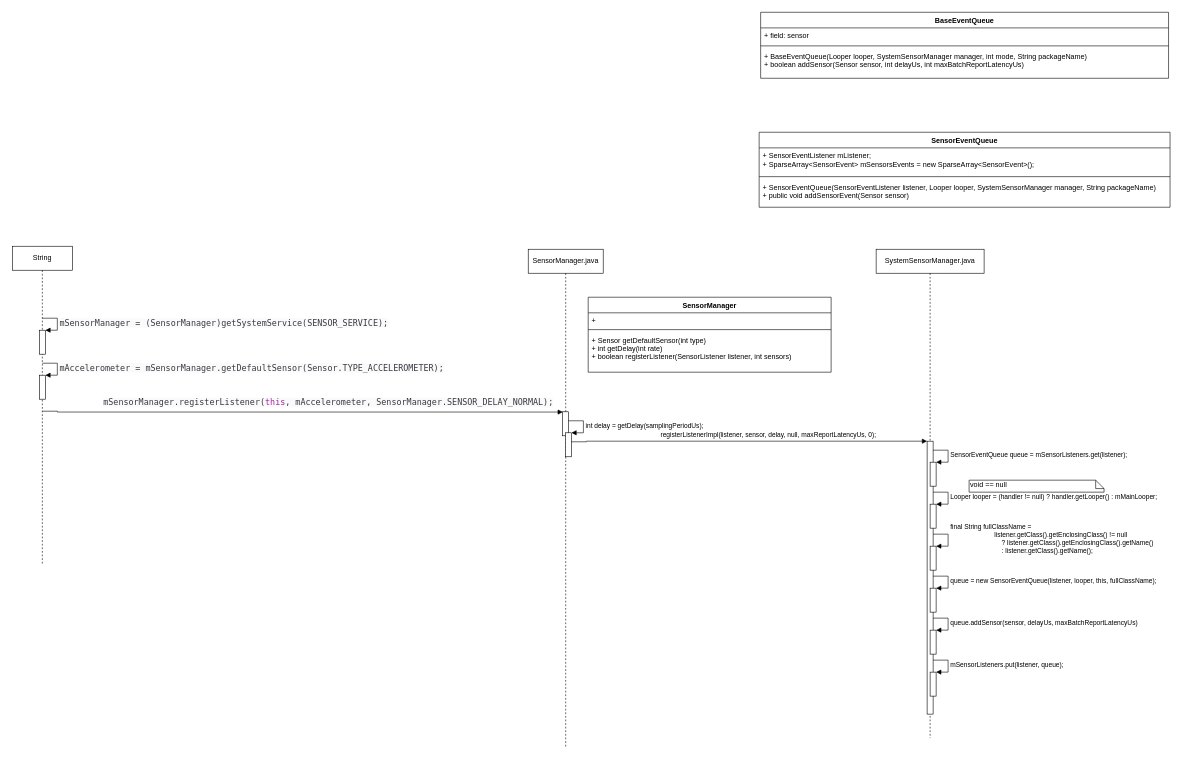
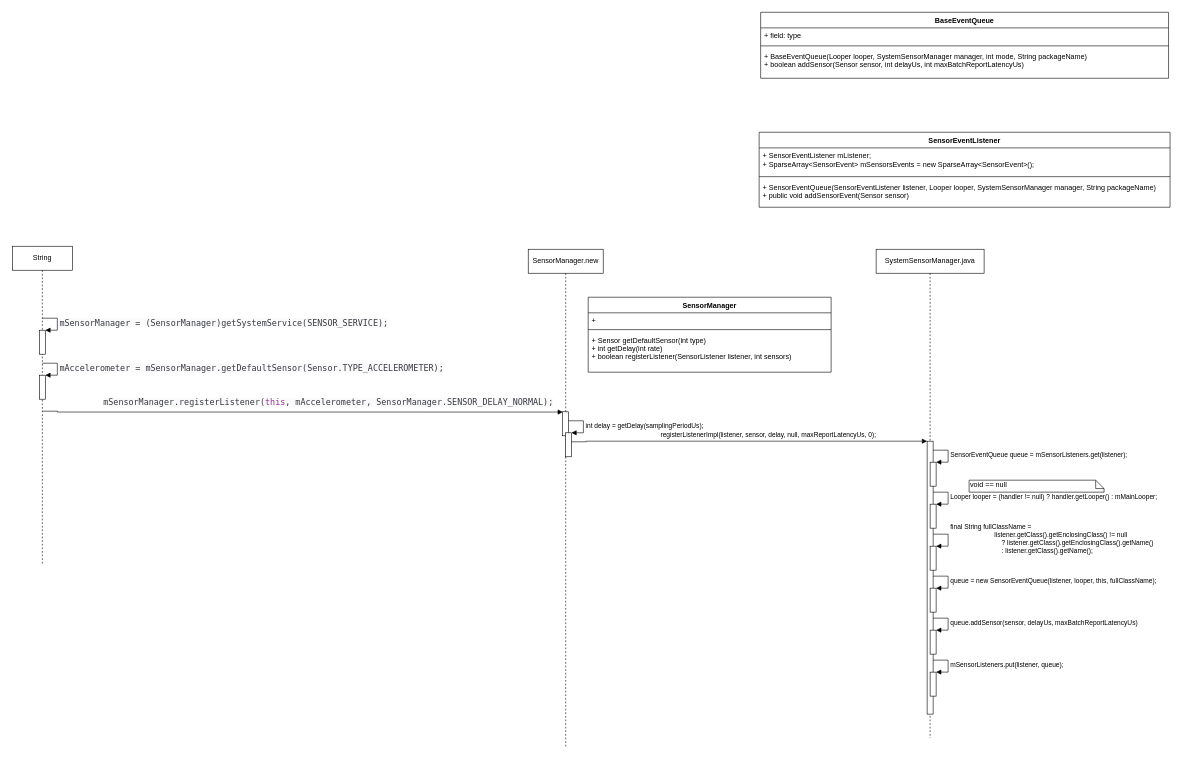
node "+ field: sensor": label "+ field: sensor" -> "+ field: type"
node "SensorEventQueue": label "SensorEventQueue" -> "SensorEventListener"
node "SensorManager.java": label "SensorManager.java" -> "SensorManager.new"
